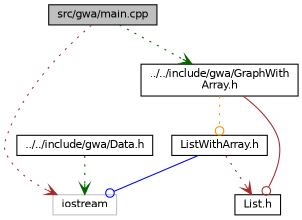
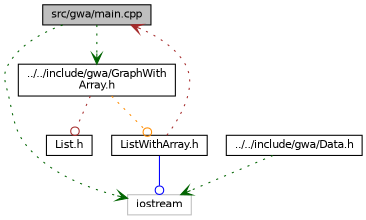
edge "src/gwa/main.cpp" -> "iostream": color brown -> darkgreen
edge "../../include/gwa/GraphWith Array.h" -> "List.h": style solid -> dotted
edge "ListWithArray.h" -> "List.h": now "ListWithArray.h" -> "src/gwa/main.cpp"
